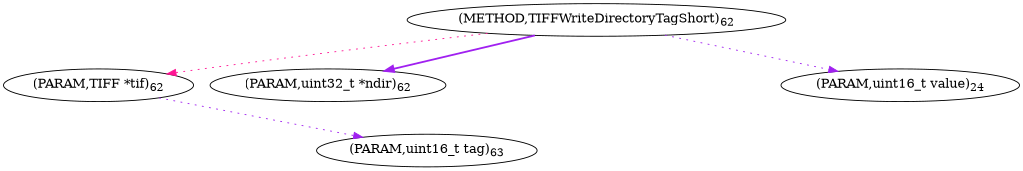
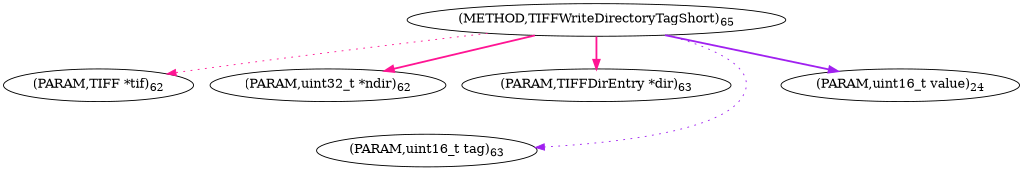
node "(METHOD,TIFFWriteDirectoryTagShort)": text "62" -> "65"
edge "(METHOD,TIFFWriteDirectoryTagShort)" -> "(PARAM,uint32_t *ndir)": color purple -> deeppink
edge "(METHOD,TIFFWriteDirectoryTagShort)" -> "(PARAM,uint16_t value)": style dotted -> bold
node "(PARAM,TIFFDirEntry *dir)": added
edge "(PARAM,TIFF *tif)" -> "(PARAM,uint16_t tag)": now "(METHOD,TIFFWriteDirectoryTagShort)" -> "(PARAM,uint16_t tag)"
